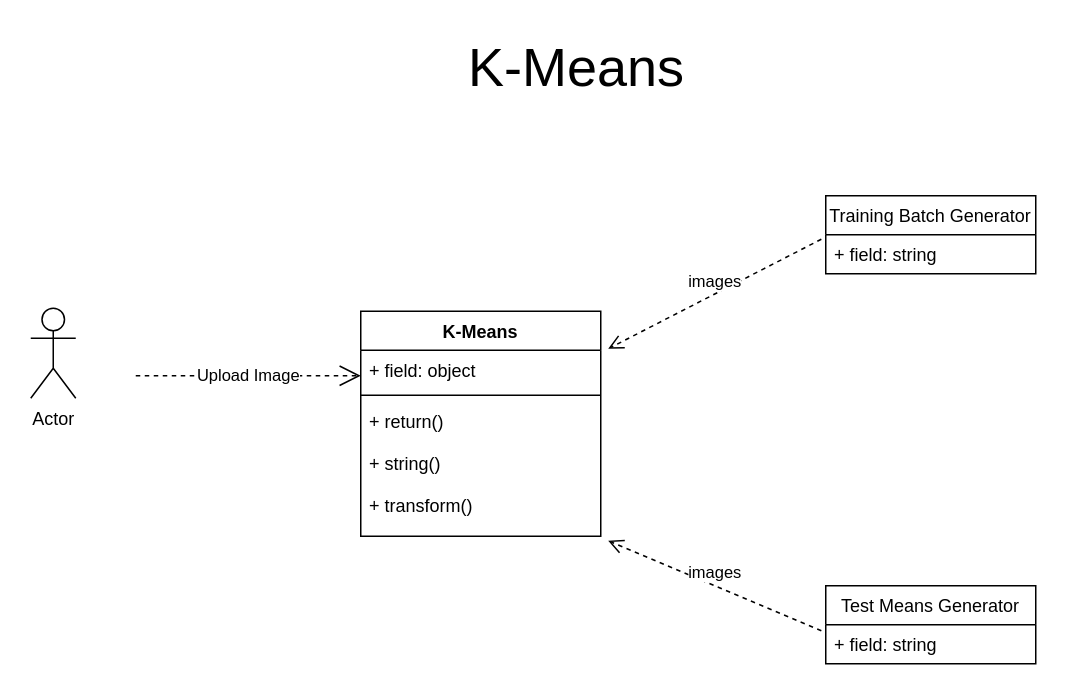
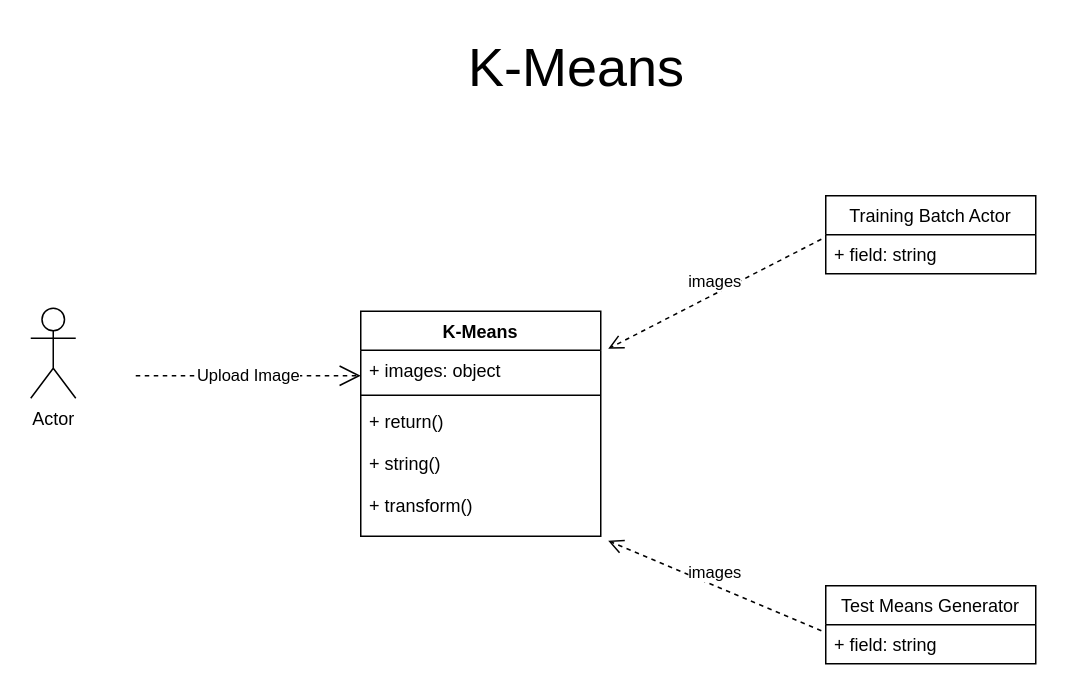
node "Training Batch Generator": label "Training Batch Generator" -> "Training Batch Actor"
node "+ field: object": label "+ field: object" -> "+ images: object"
